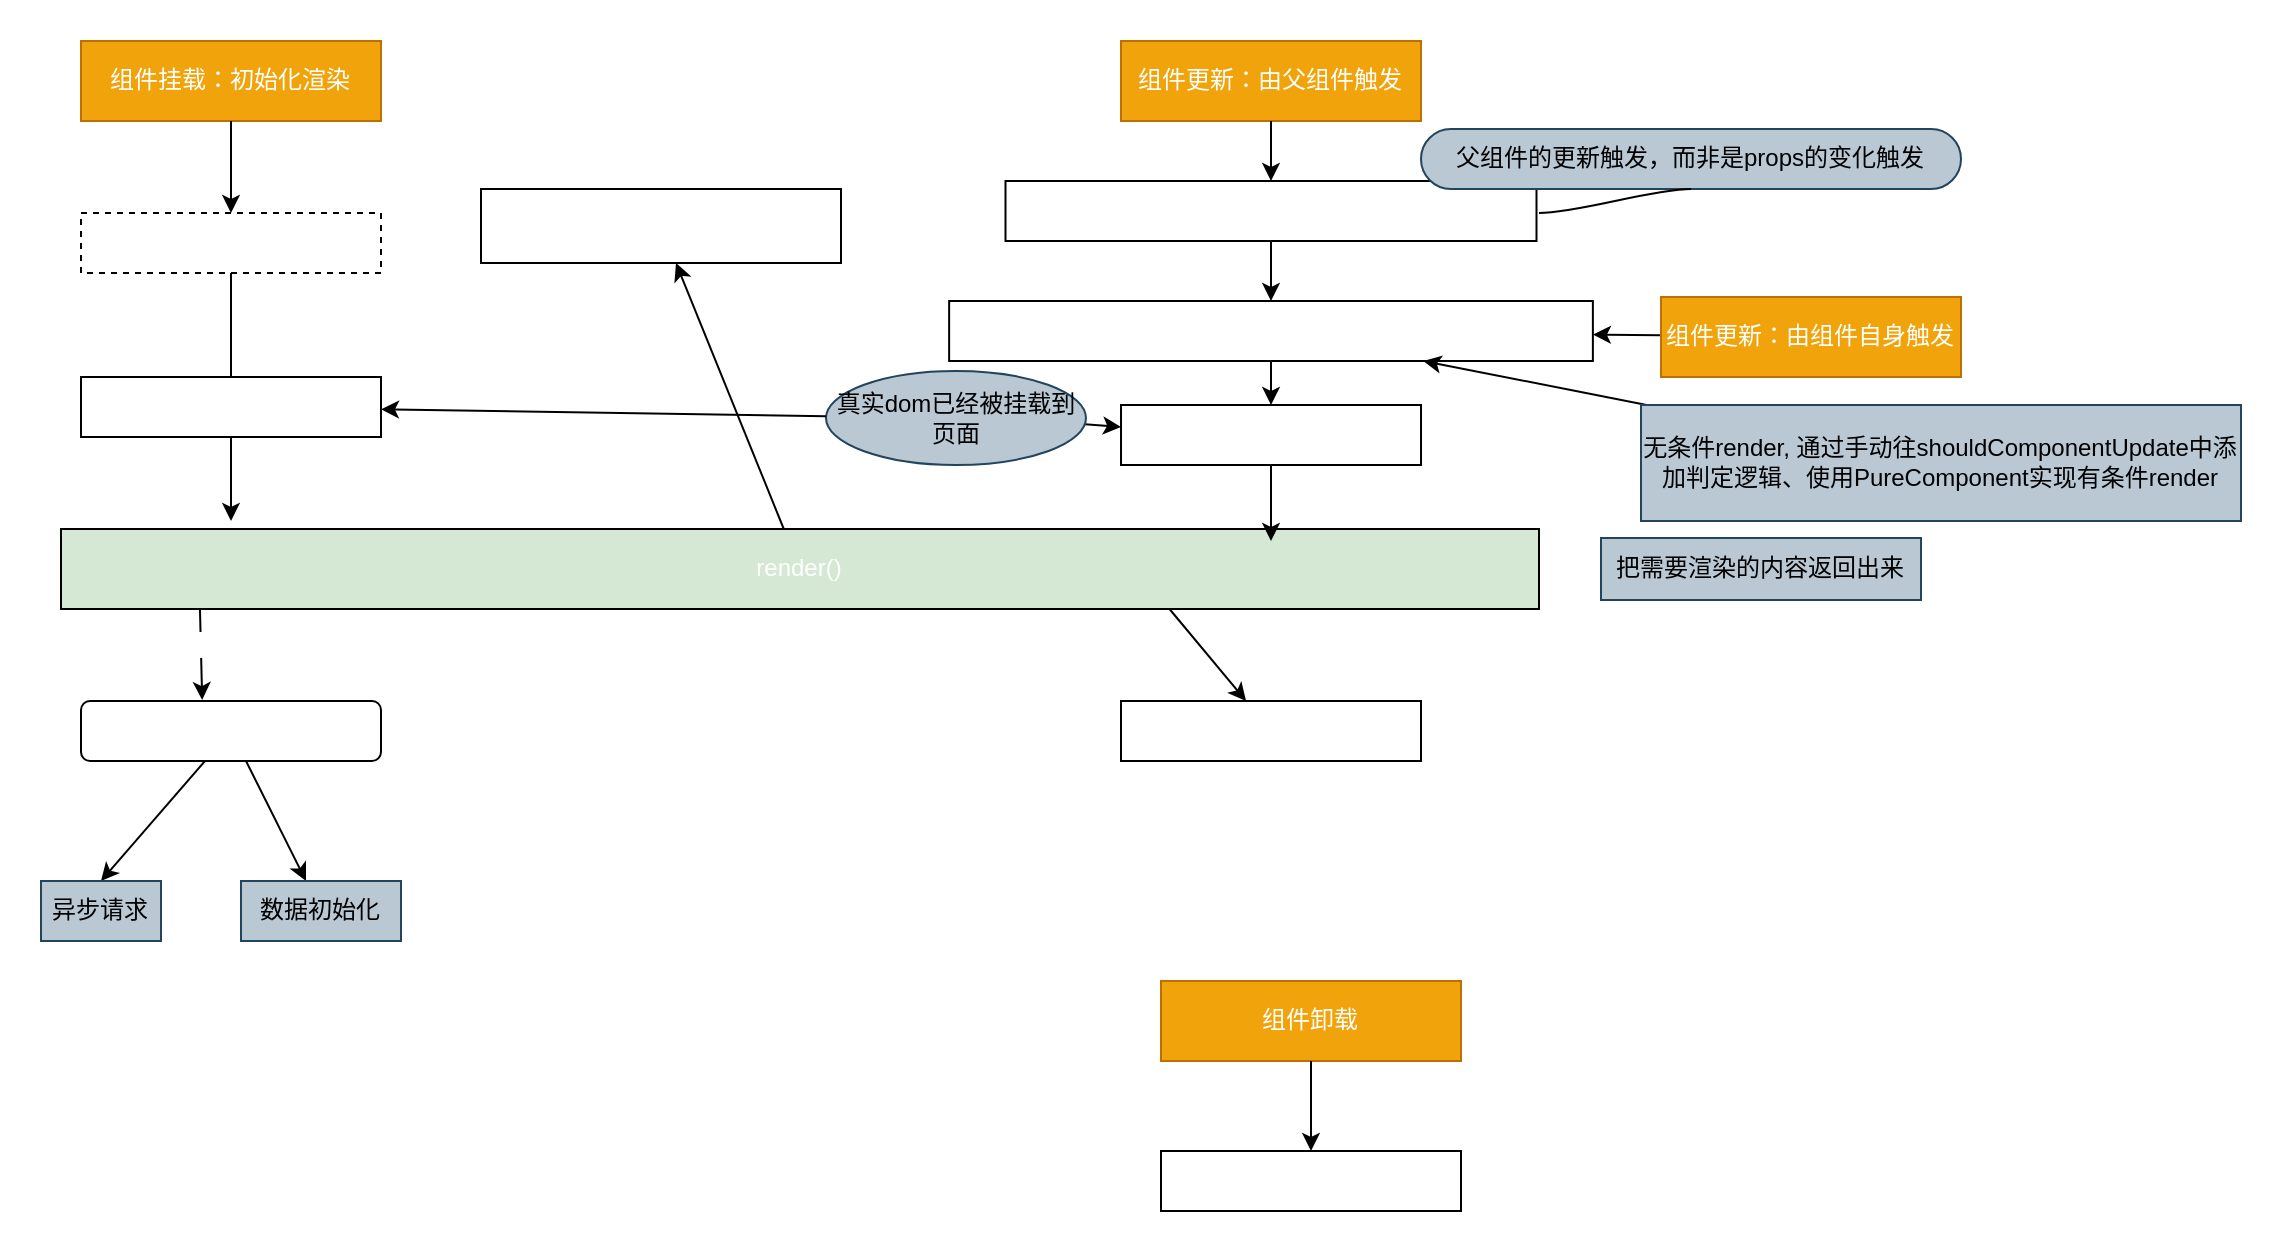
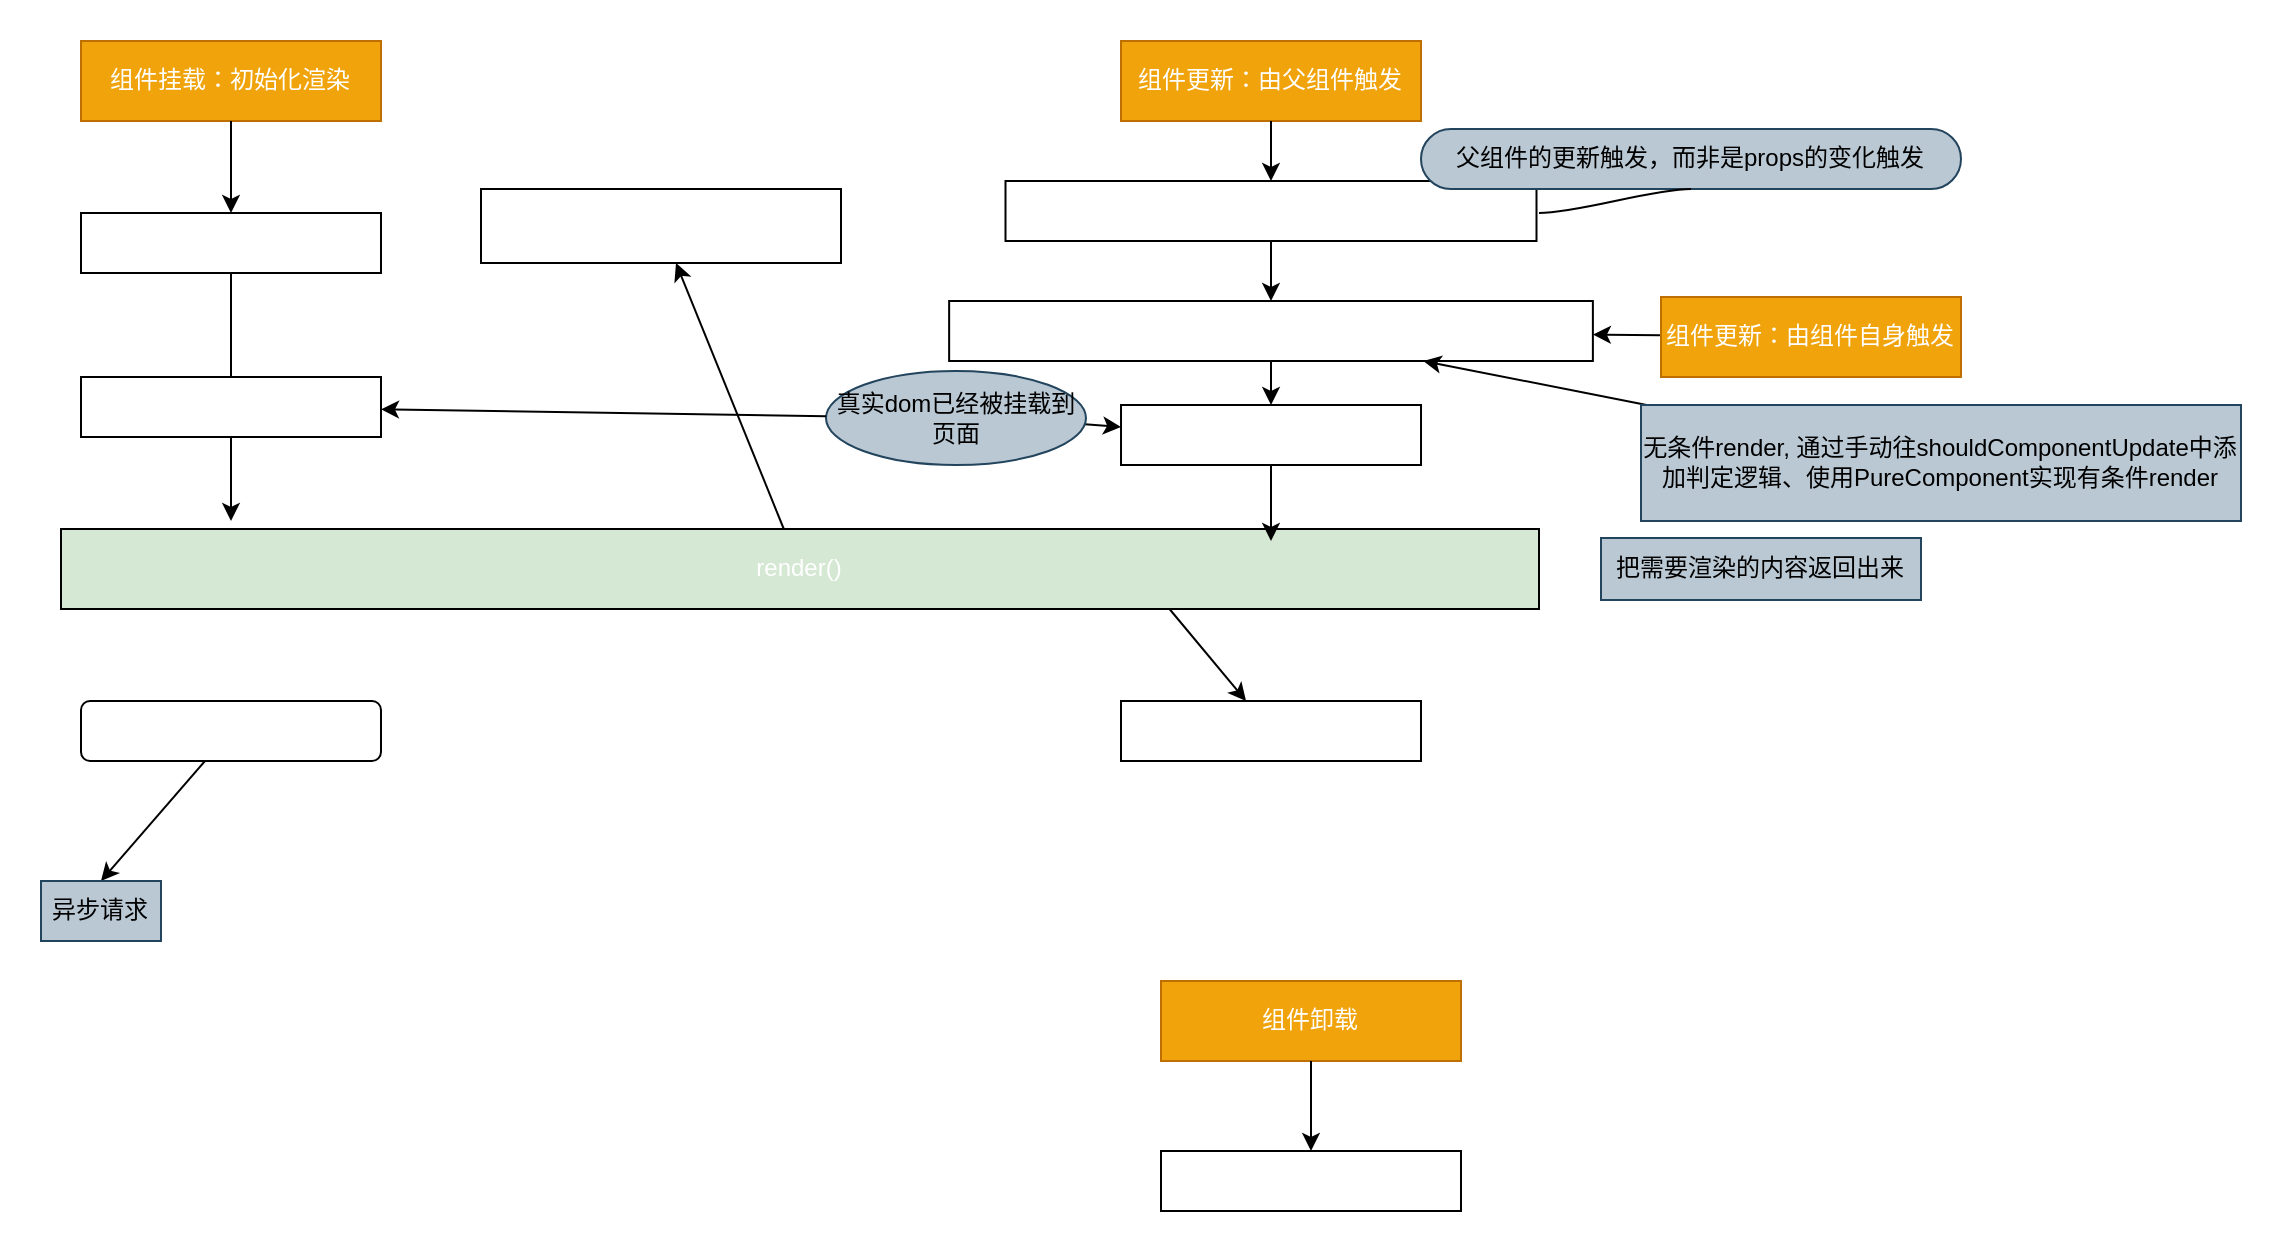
node "constructor()": style dashed -> solid
edge "render()" -> "componentDidMount()": removed, label "渲染结束，真实dom已经被挂载到页面"
edge "componentDidMount()" -> "数据初始化": removed
node "数据初始化": removed
